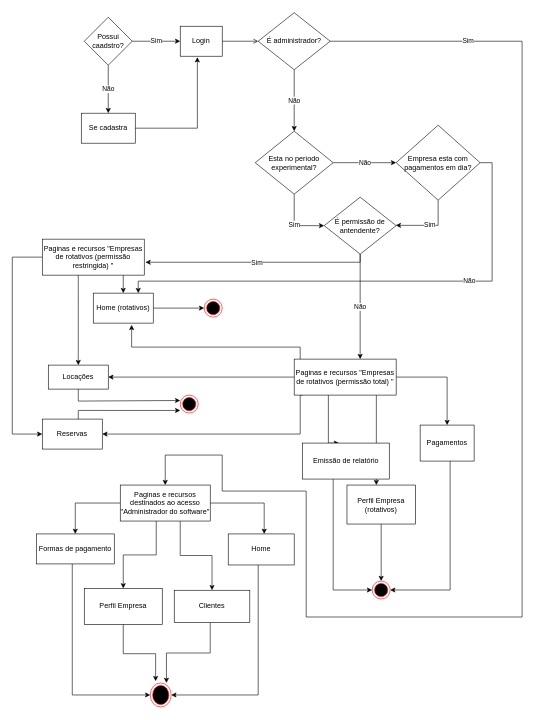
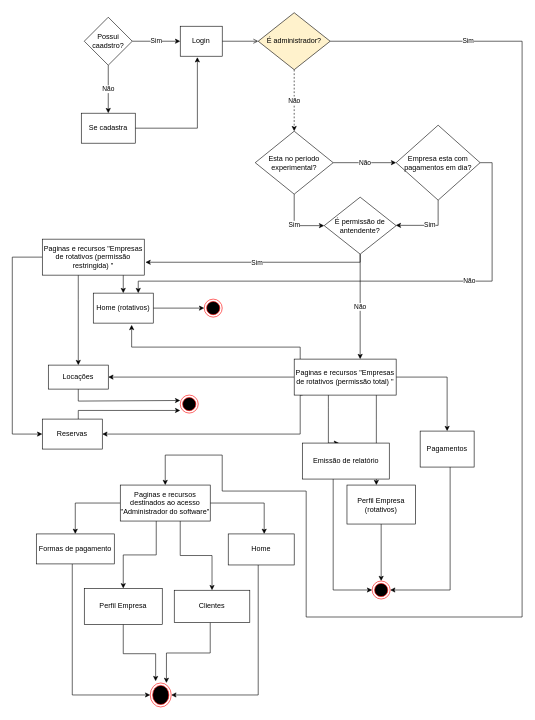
node "É administrador?": fillcolor #ffffff -> #fff2cc
edge "É administrador?" -> "Esta no período experimental?": style solid -> dashed
node "Pagamentos": moved (447, 443) -> (447, 449)
